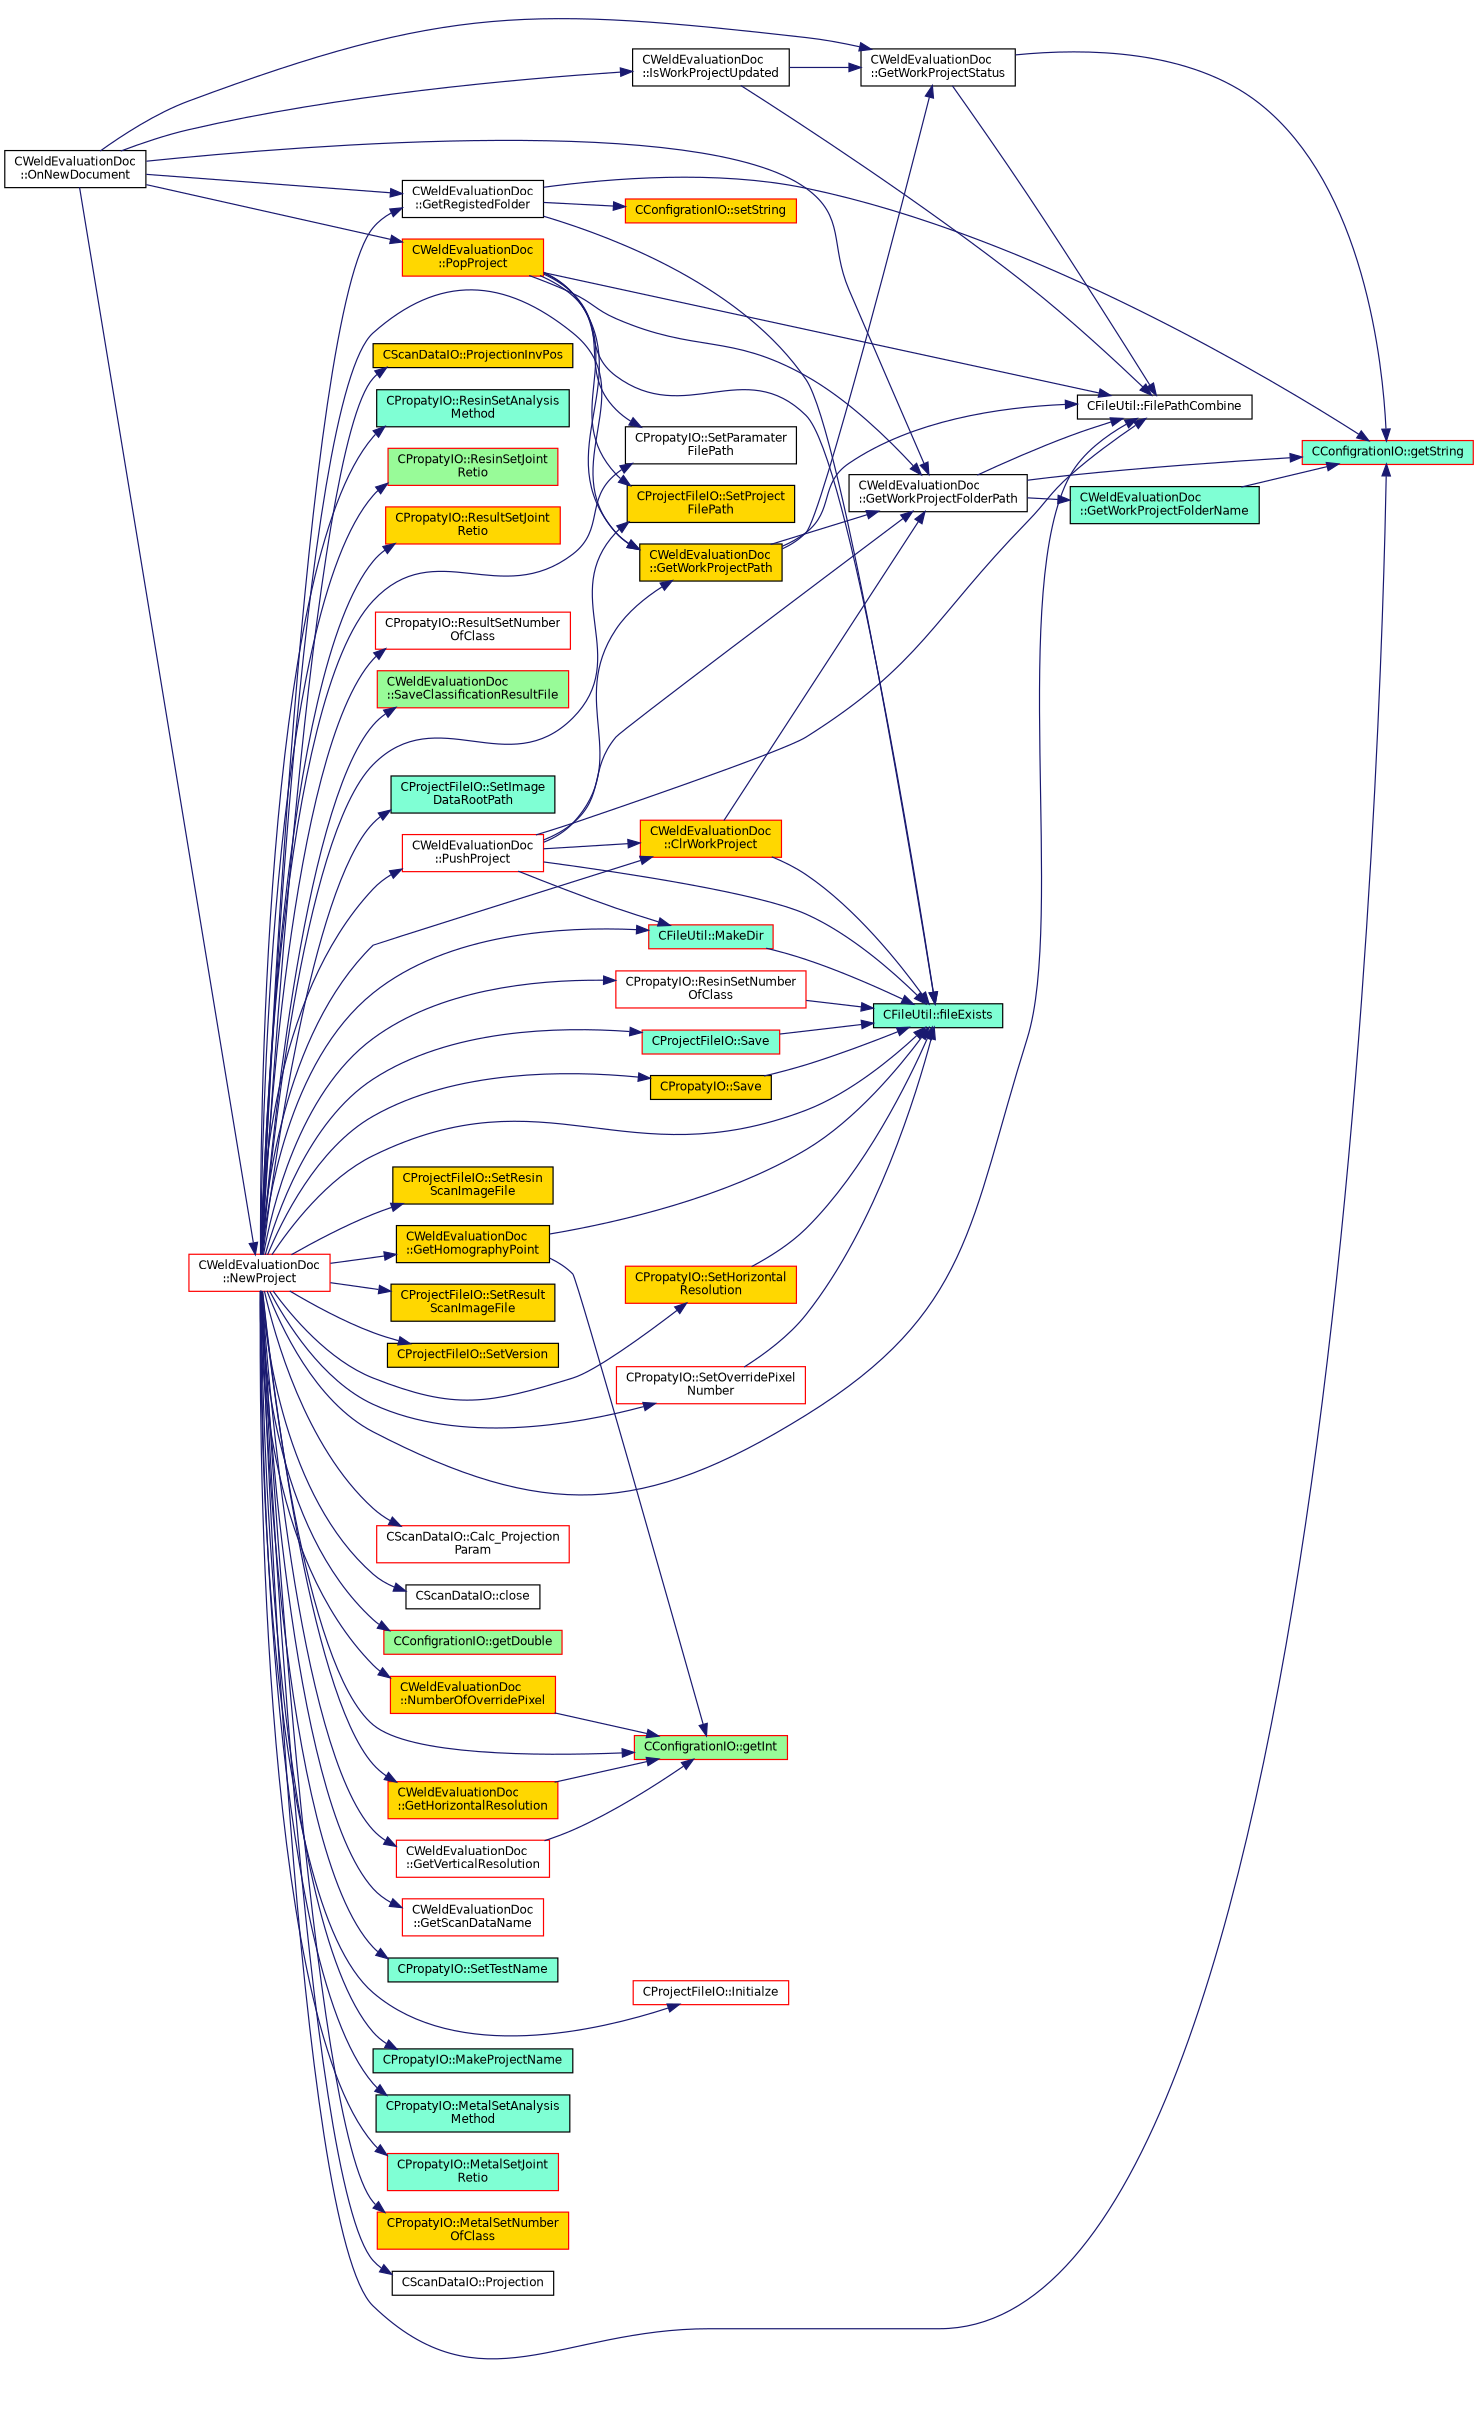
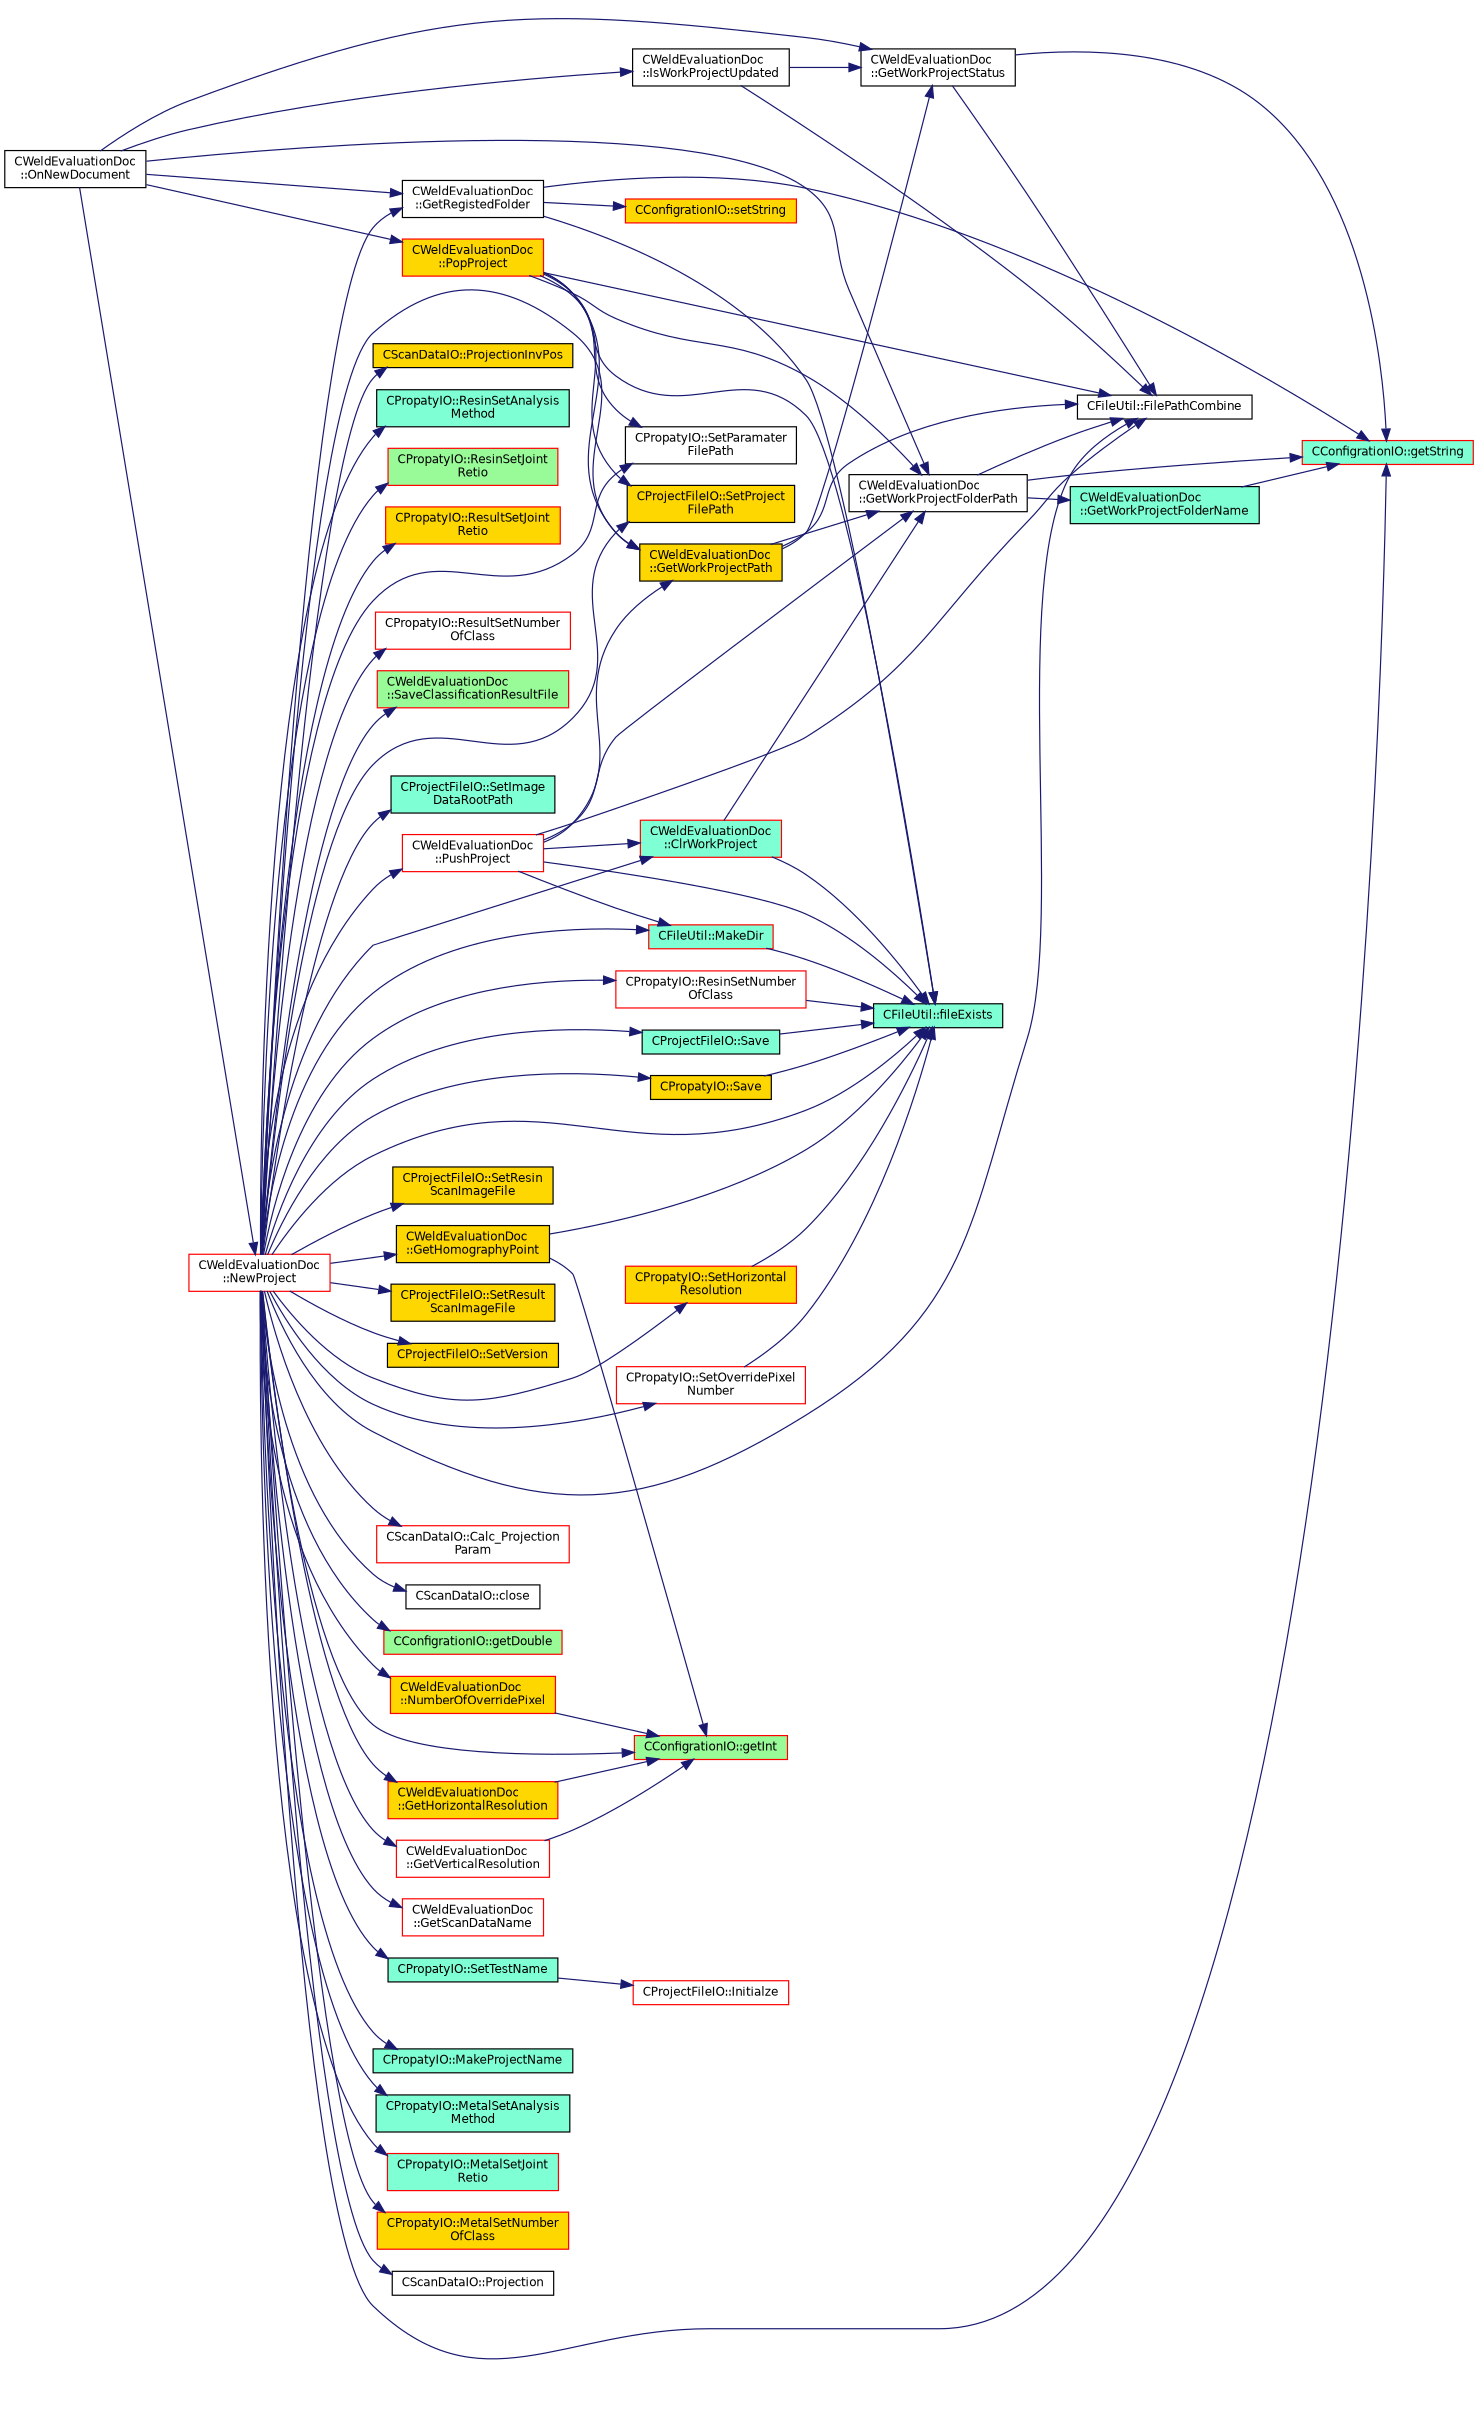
node "CWeldEvaluationDoc ::ClrWorkProject": fillcolor gold -> aquamarine
node "CProjectFileIO::Save": color red -> black
edge "CWeldEvaluationDoc ::NewProject" -> "CProjectFileIO::Initialze": now "CPropatyIO::SetTestName" -> "CProjectFileIO::Initialze"
